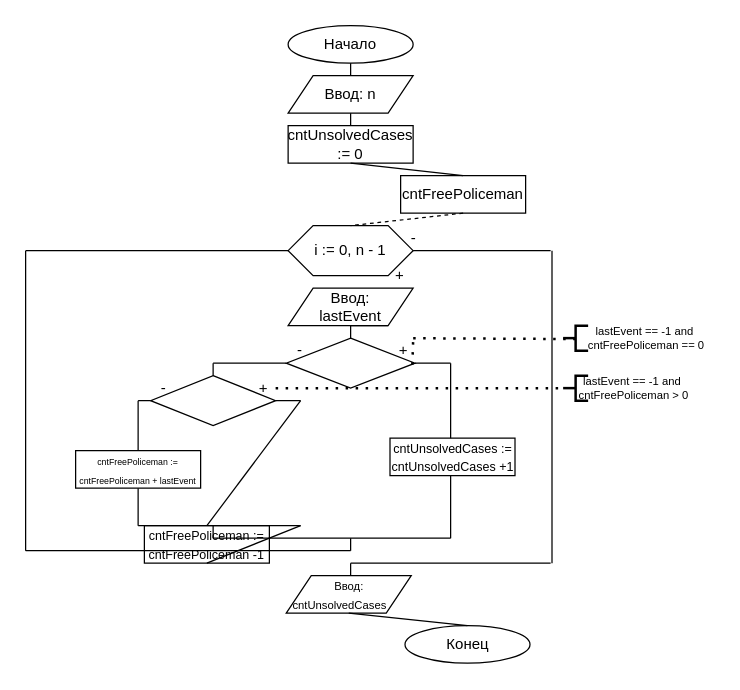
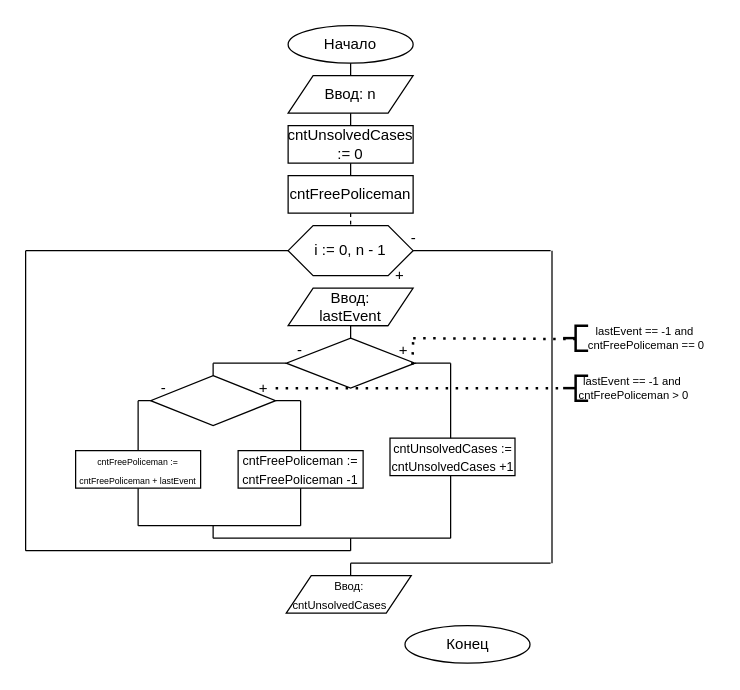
node "cntFreePoliceman": moved (463, 194) -> (351, 194)
node "cntFreePoliceman := cntFreePoliceman -1": moved (207, 544) -> (301, 469)
edge "Ввод: cntUnsolvedCases" -- "Конец": removed
